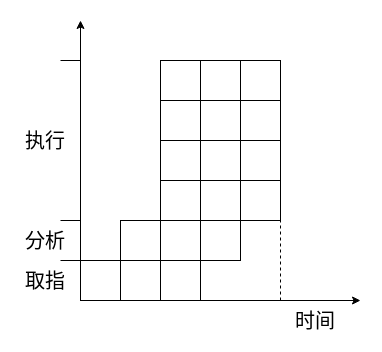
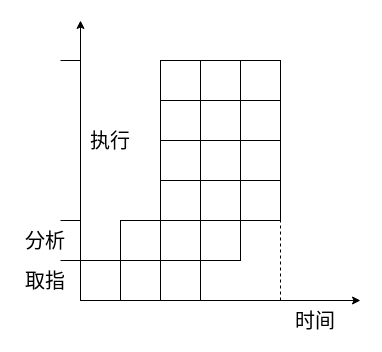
node "执行": moved (46, 141) -> (111, 141)
